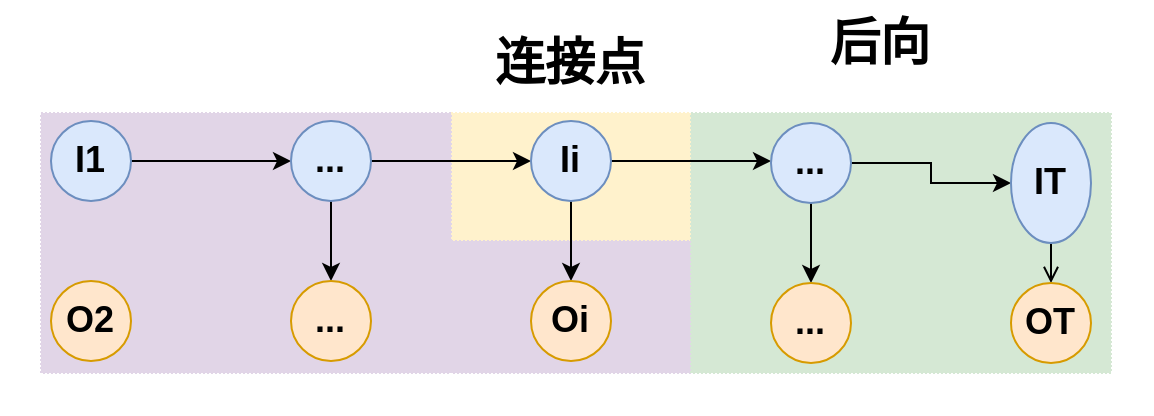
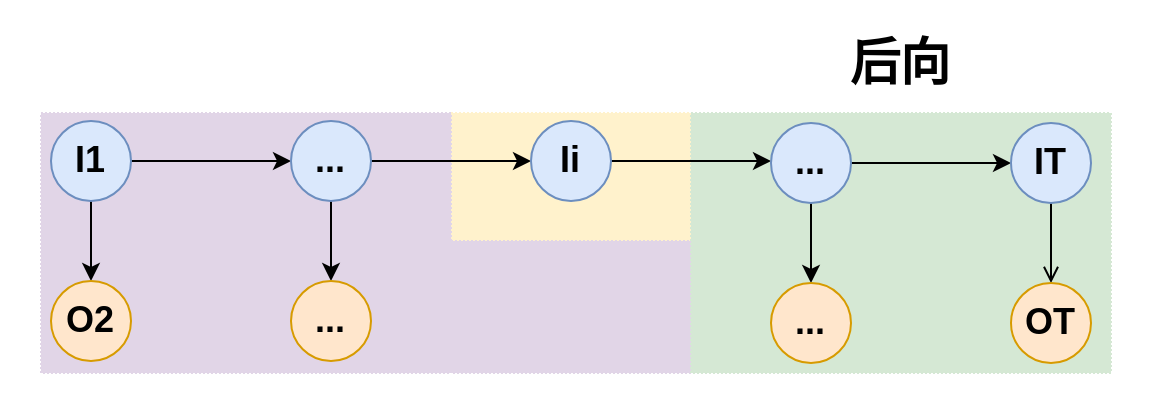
node "后向": moved (881, 41) -> (901, 61)
node "连接点": removed
node "IT": size 80x120 -> 80x80
edge "I1" -> "O2": added
edge "Ii" -> "Oi": removed
node "Oi": removed
